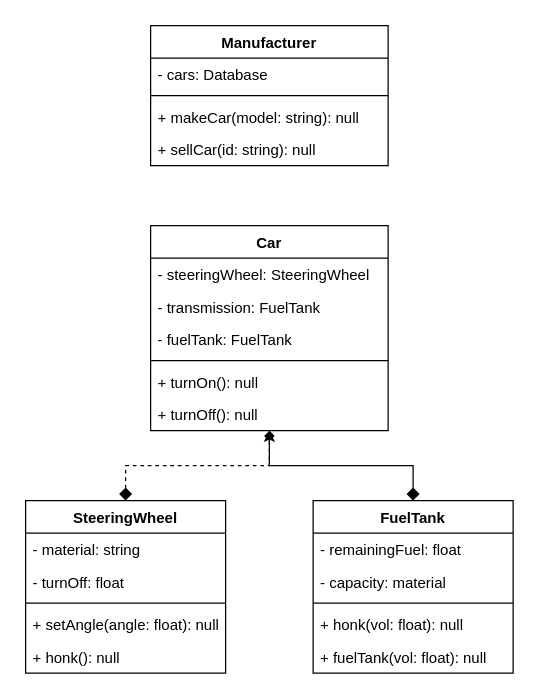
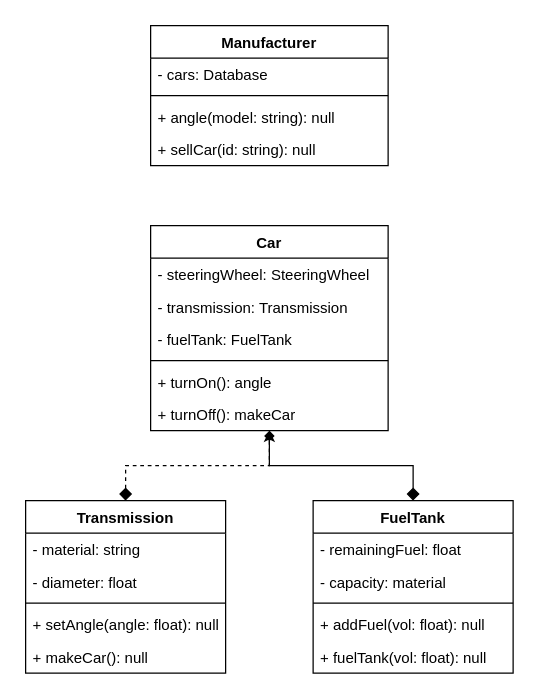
node "+ makeCar(model: string): null": label "+ makeCar(model: string): null" -> "+ angle(model: string): null"
node "- transmission: FuelTank": label "- transmission: FuelTank" -> "- transmission: Transmission"
node "+ turnOn(): null": label "+ turnOn(): null" -> "+ turnOn(): angle"
node "+ turnOff(): null": label "+ turnOff(): null" -> "+ turnOff(): makeCar"
node "SteeringWheel": label "SteeringWheel" -> "Transmission"
node "- turnOff: float": label "- turnOff: float" -> "- diameter: float"
node "+ honk(vol: float): null": label "+ honk(vol: float): null" -> "+ addFuel(vol: float): null"
node "+ honk(): null": label "+ honk(): null" -> "+ makeCar(): null"
